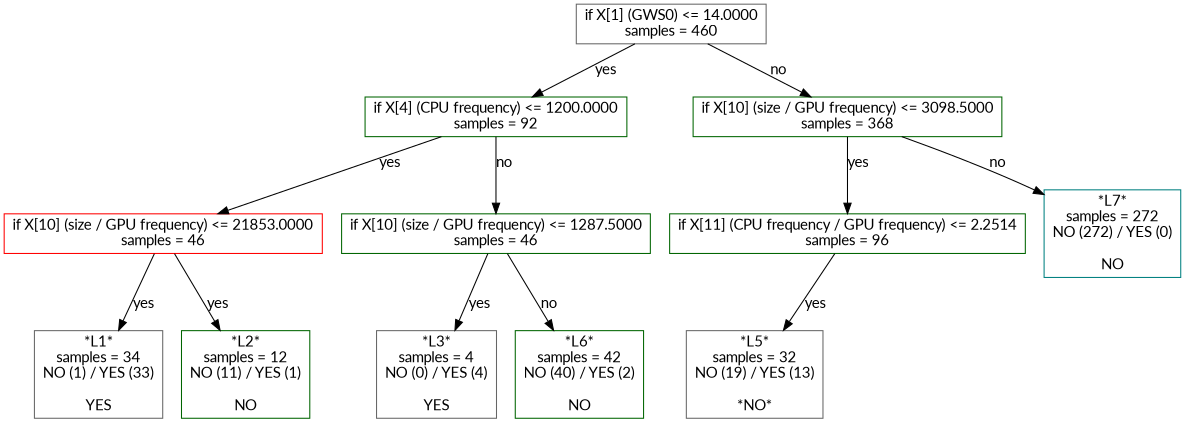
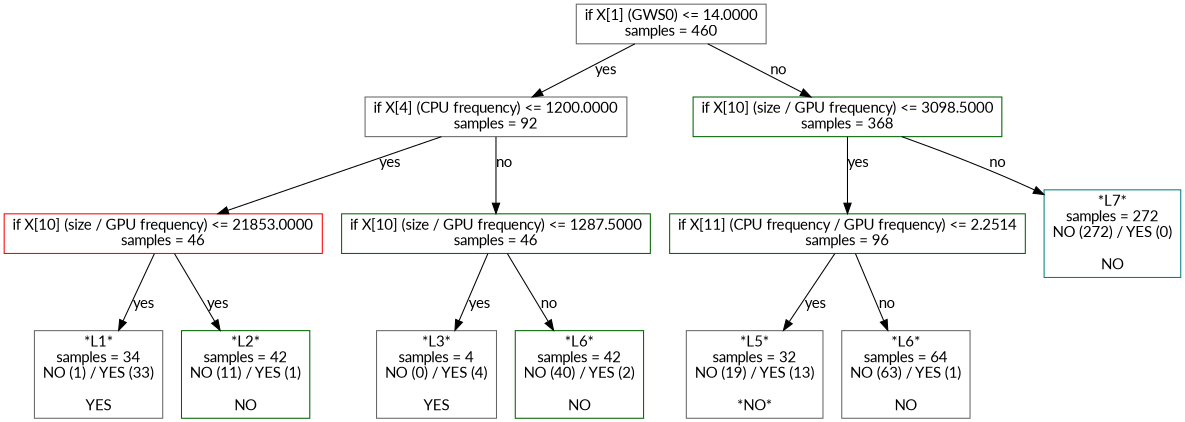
node "if X[4] (CPU frequency) <= 1200.0000 samples = 92": color darkgreen -> gray40
node "*L2* samples = 12 NO (11) / YES (1) NO": label "*L2* samples = 12 NO (11) / YES (1) NO" -> "*L2* samples = 42 NO (11) / YES (1) NO"
node "*L6* samples = 64 NO (63) / YES (1) NO": added
